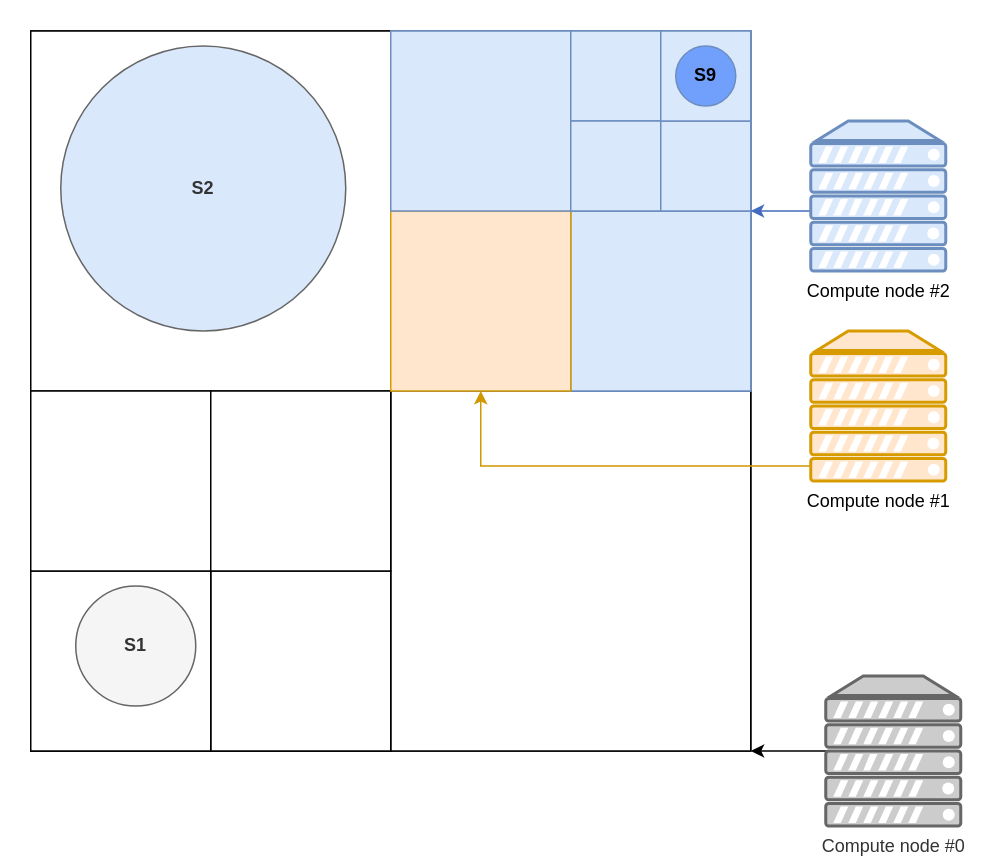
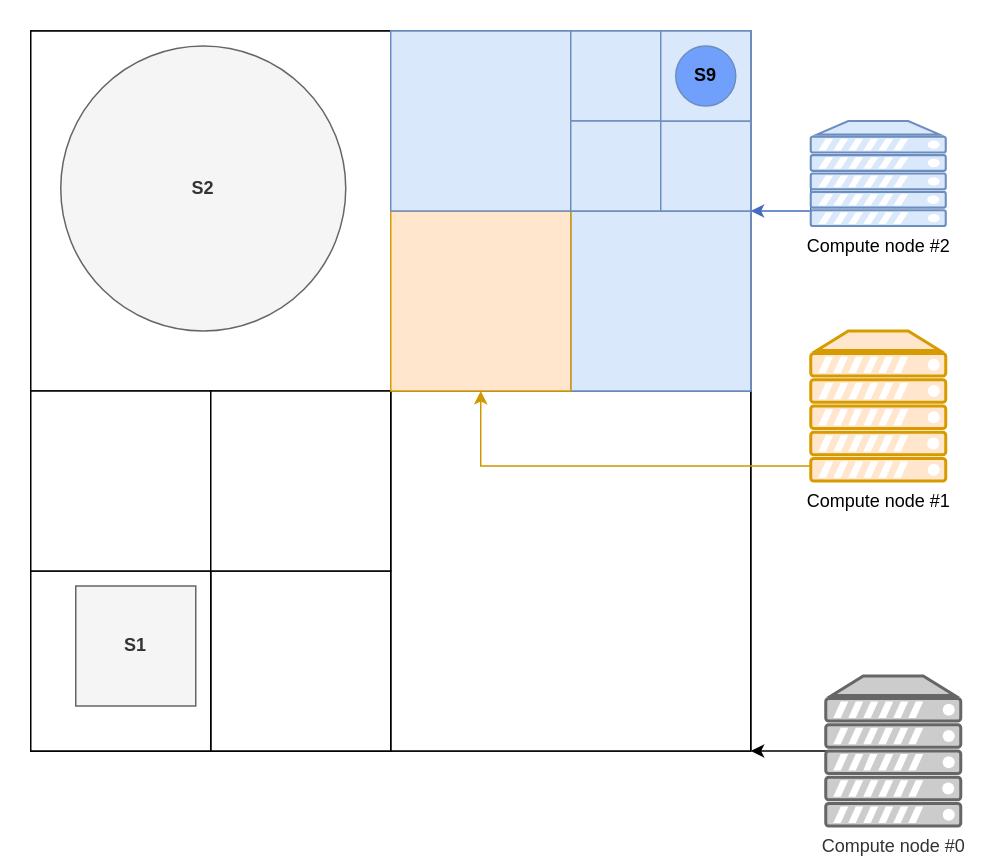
node "S2": fillcolor #dae8fc -> #f5f5f5
node "Compute node #2": size 135x150 -> 135x105
node "S1": shape ellipse -> rectangle
